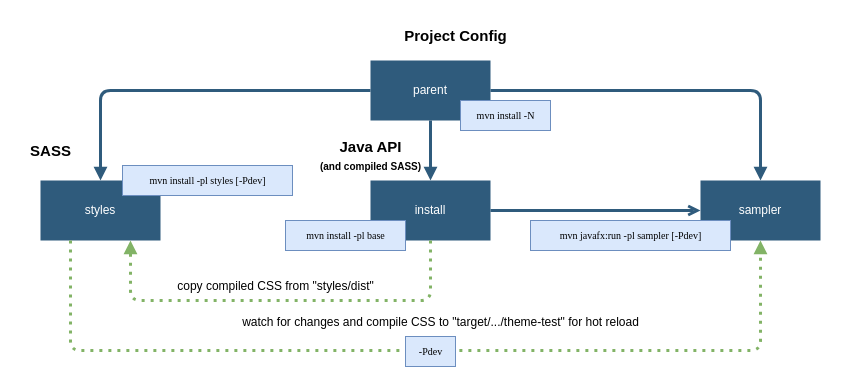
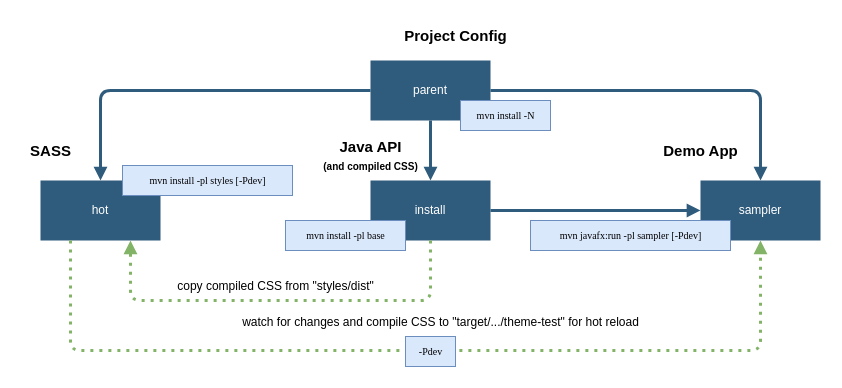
node "Demo App": added
node "Java API (and compiled SASS)": label "Java API (and compiled SASS)" -> "Java API (and compiled CSS)"
node "styles": label "styles" -> "hot"
edge "install" -> "sampler": arrowhead open -> block
